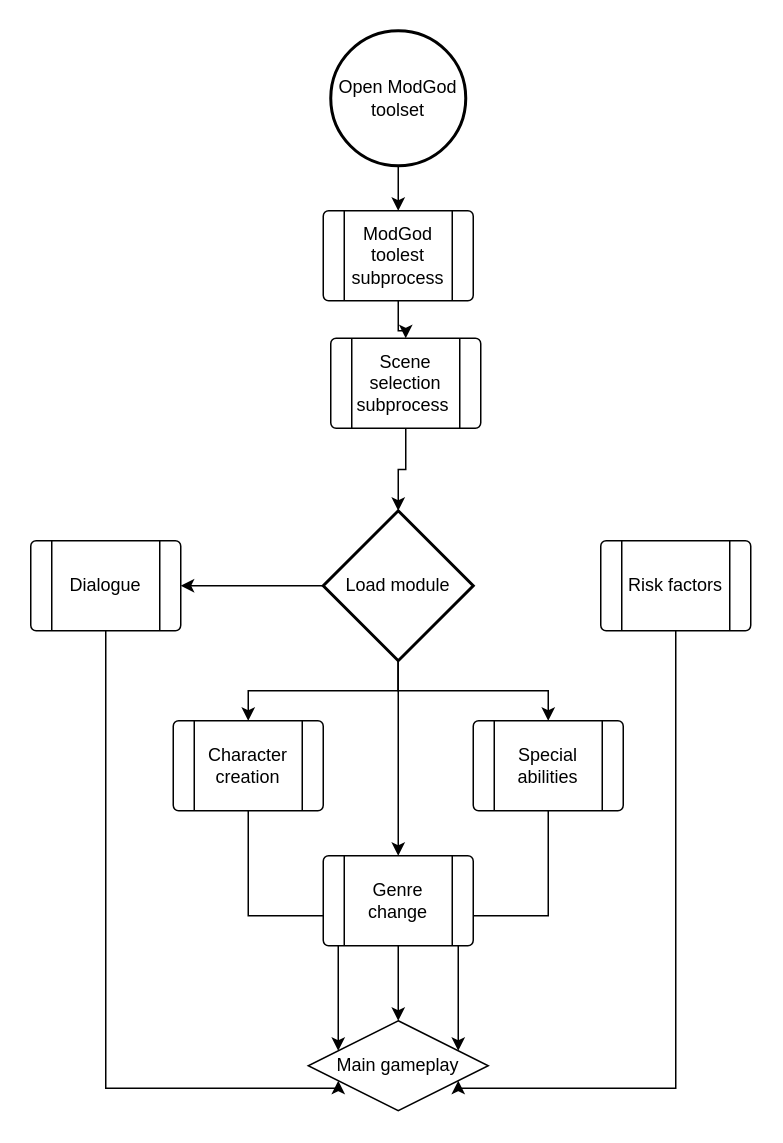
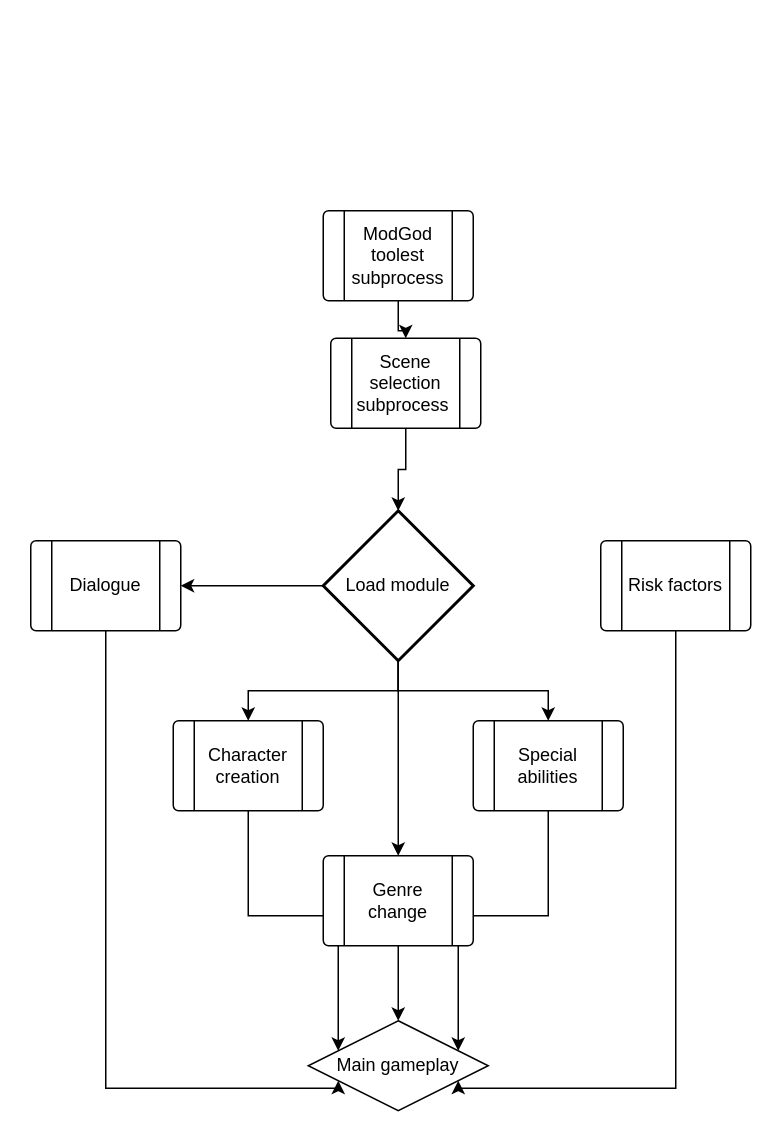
node "Open ModGod toolset": removed
edge "Open ModGod toolset" -> "ModGod toolest subprocess": removed
